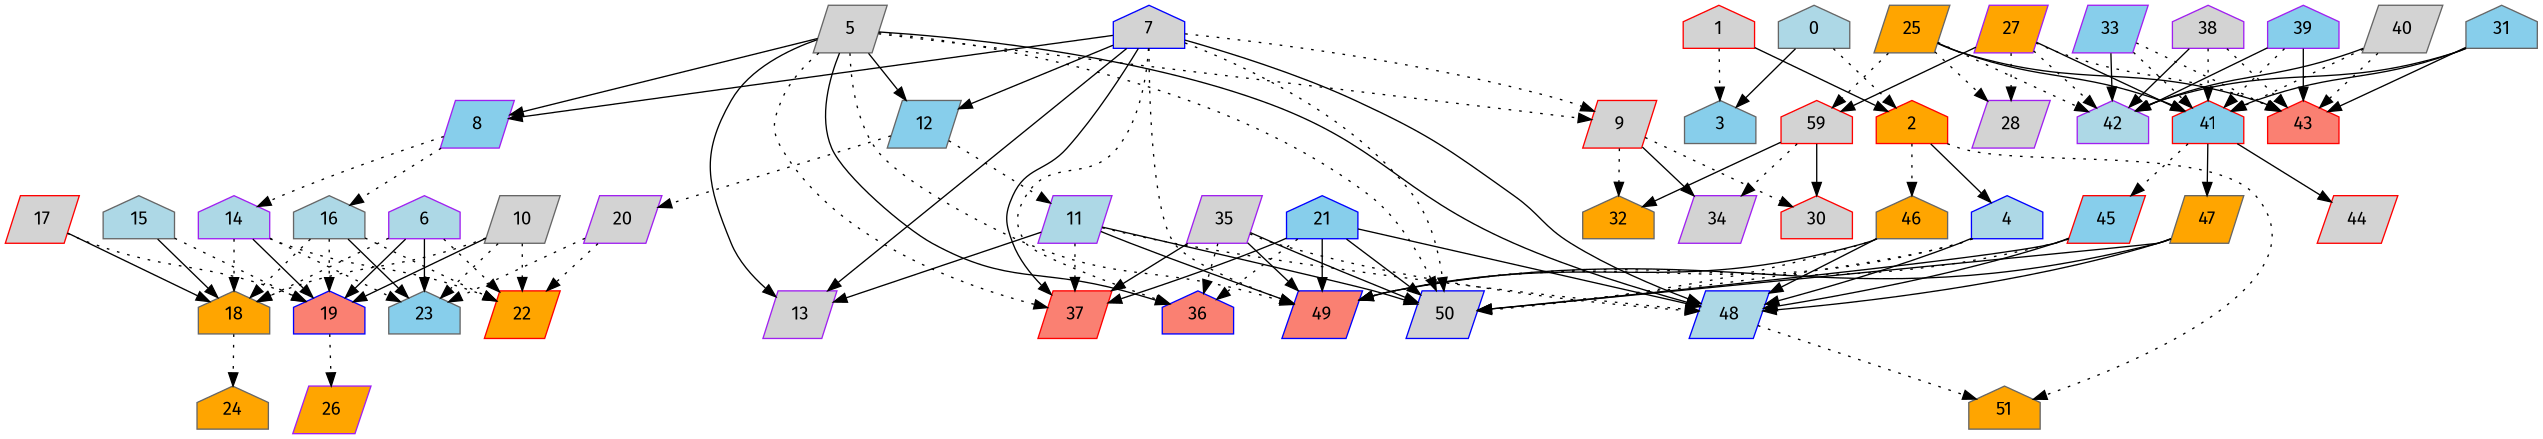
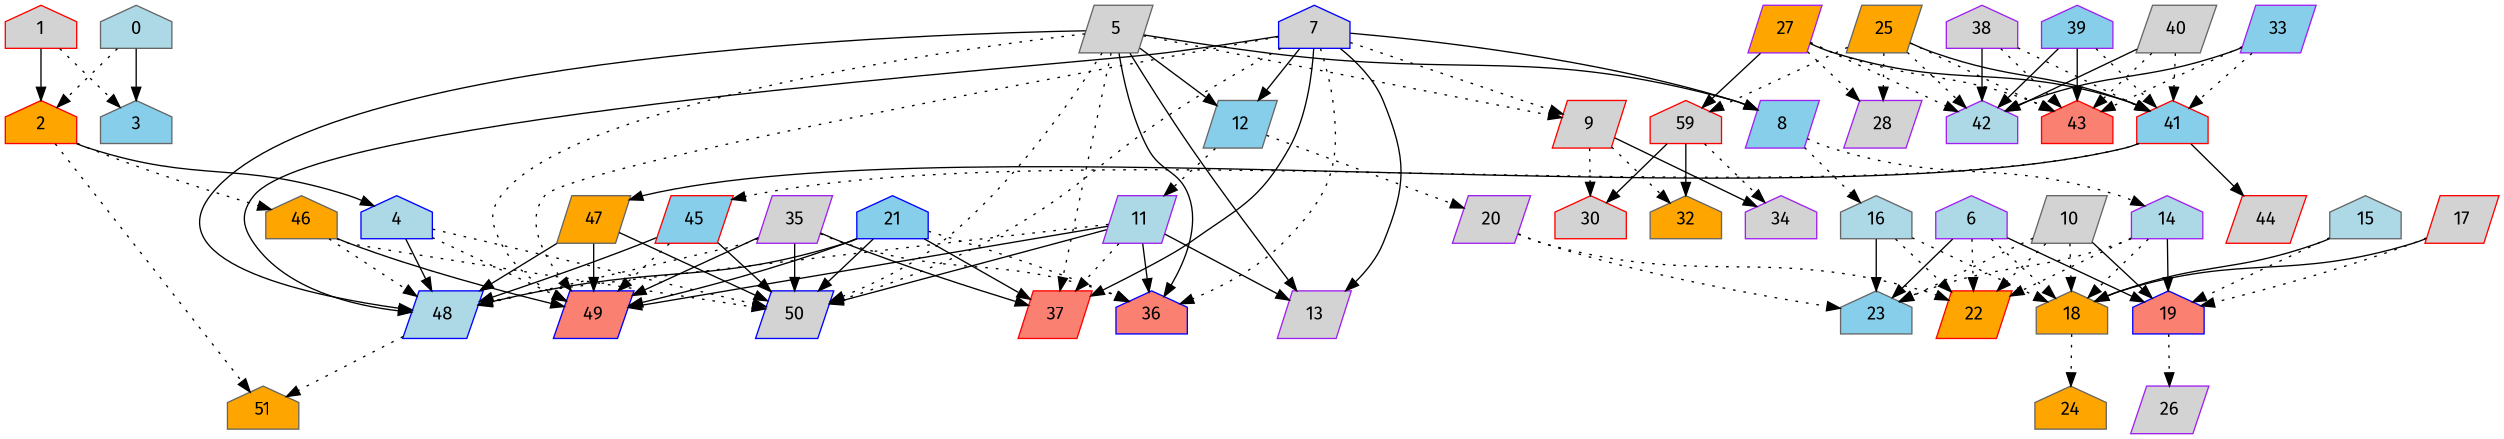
node "31": removed
edge "25" -> "43": style solid -> dotted
node "34": shape parallelogram -> house
edge "16" -> "19": removed
edge "11" -> "36": added
edge "46" -> "48": style solid -> dotted
node "26": fillcolor orange -> lightgrey
